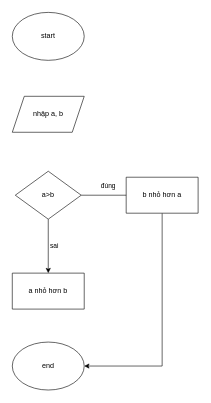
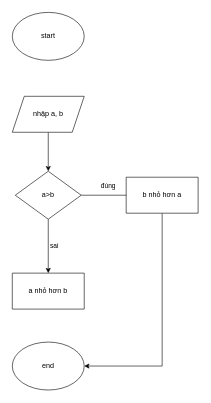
edge "nhập a, b" -> "a>b": added
